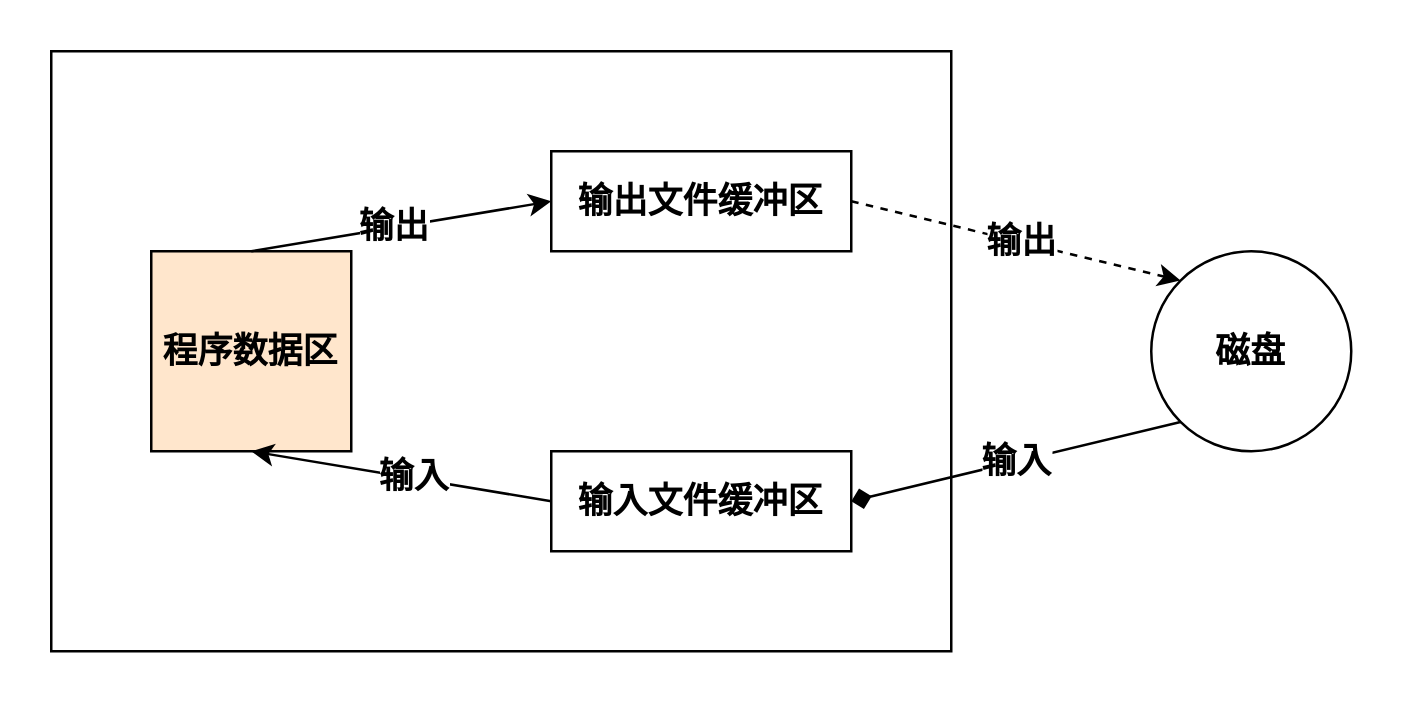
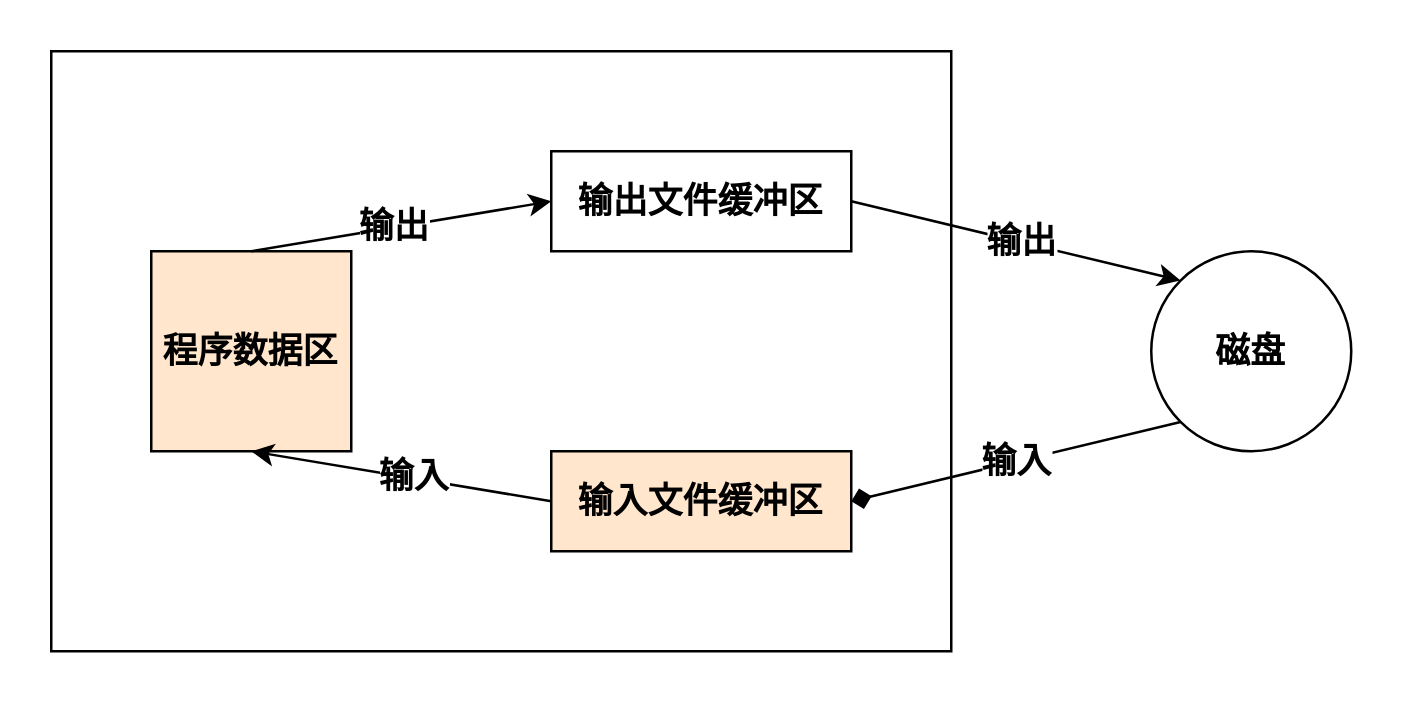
edge "输出文件缓冲区" -> "磁盘": style dashed -> solid
node "输入文件缓冲区": fillcolor #ffffff -> #ffe6cc
